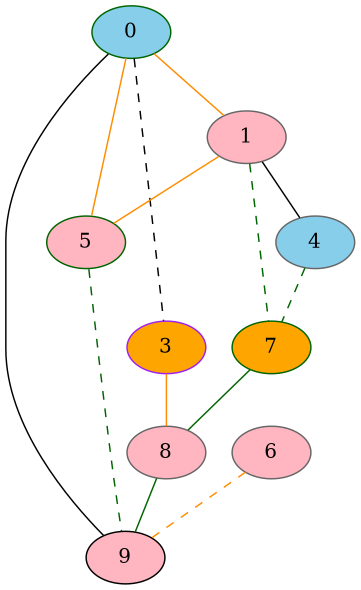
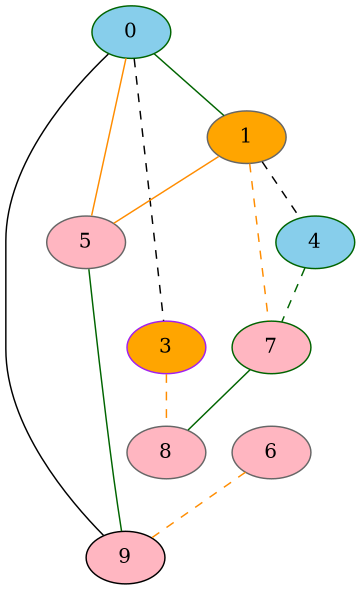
edge "0" -- "1": color darkorange -> darkgreen
node "1": fillcolor lightpink -> orange
edge "1" -- "4": style solid -> dashed
node "5": color darkgreen -> gray40
edge "1" -- "7": color darkgreen -> darkorange
node "4": color gray40 -> darkgreen
node "7": fillcolor orange -> lightpink
edge "5" -- "9": style dashed -> solid
edge "3" -- "8": style solid -> dashed
edge "8" -- "9": removed
